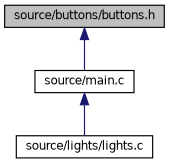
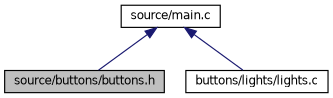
edge "source/main.c" -> "source/buttons/buttons.h": reversed
node "source/lights/lights.c": label "source/lights/lights.c" -> "buttons/lights/lights.c"
